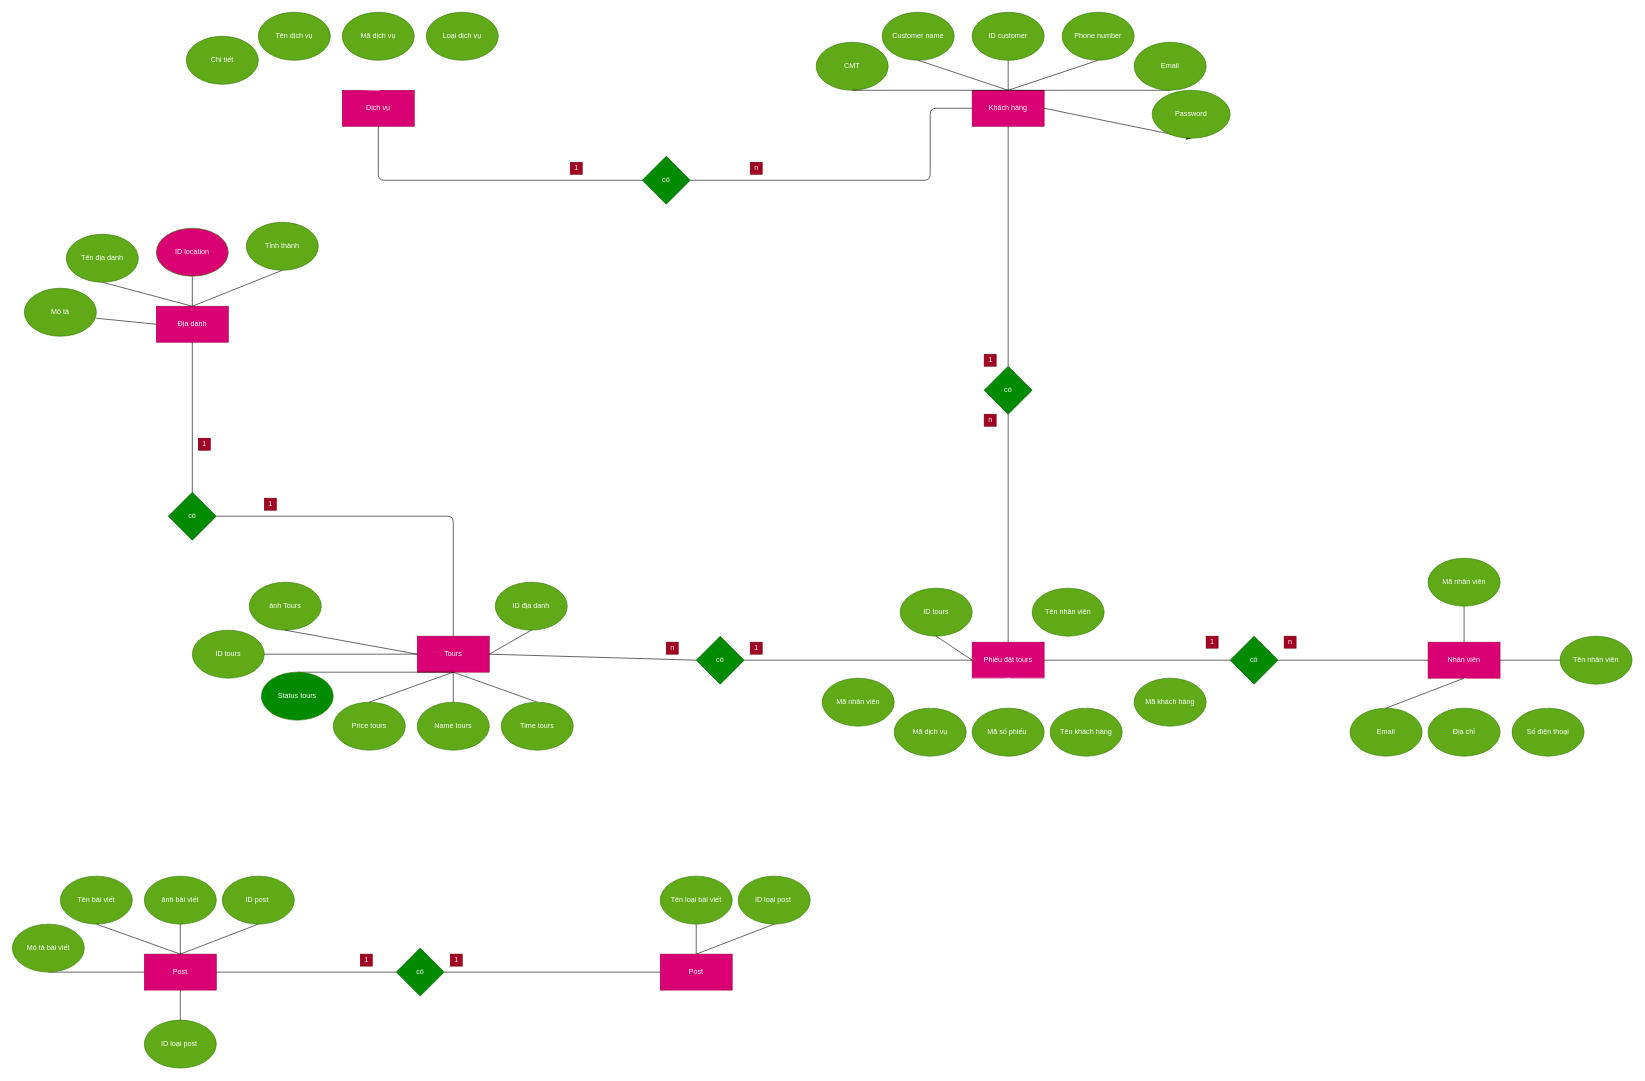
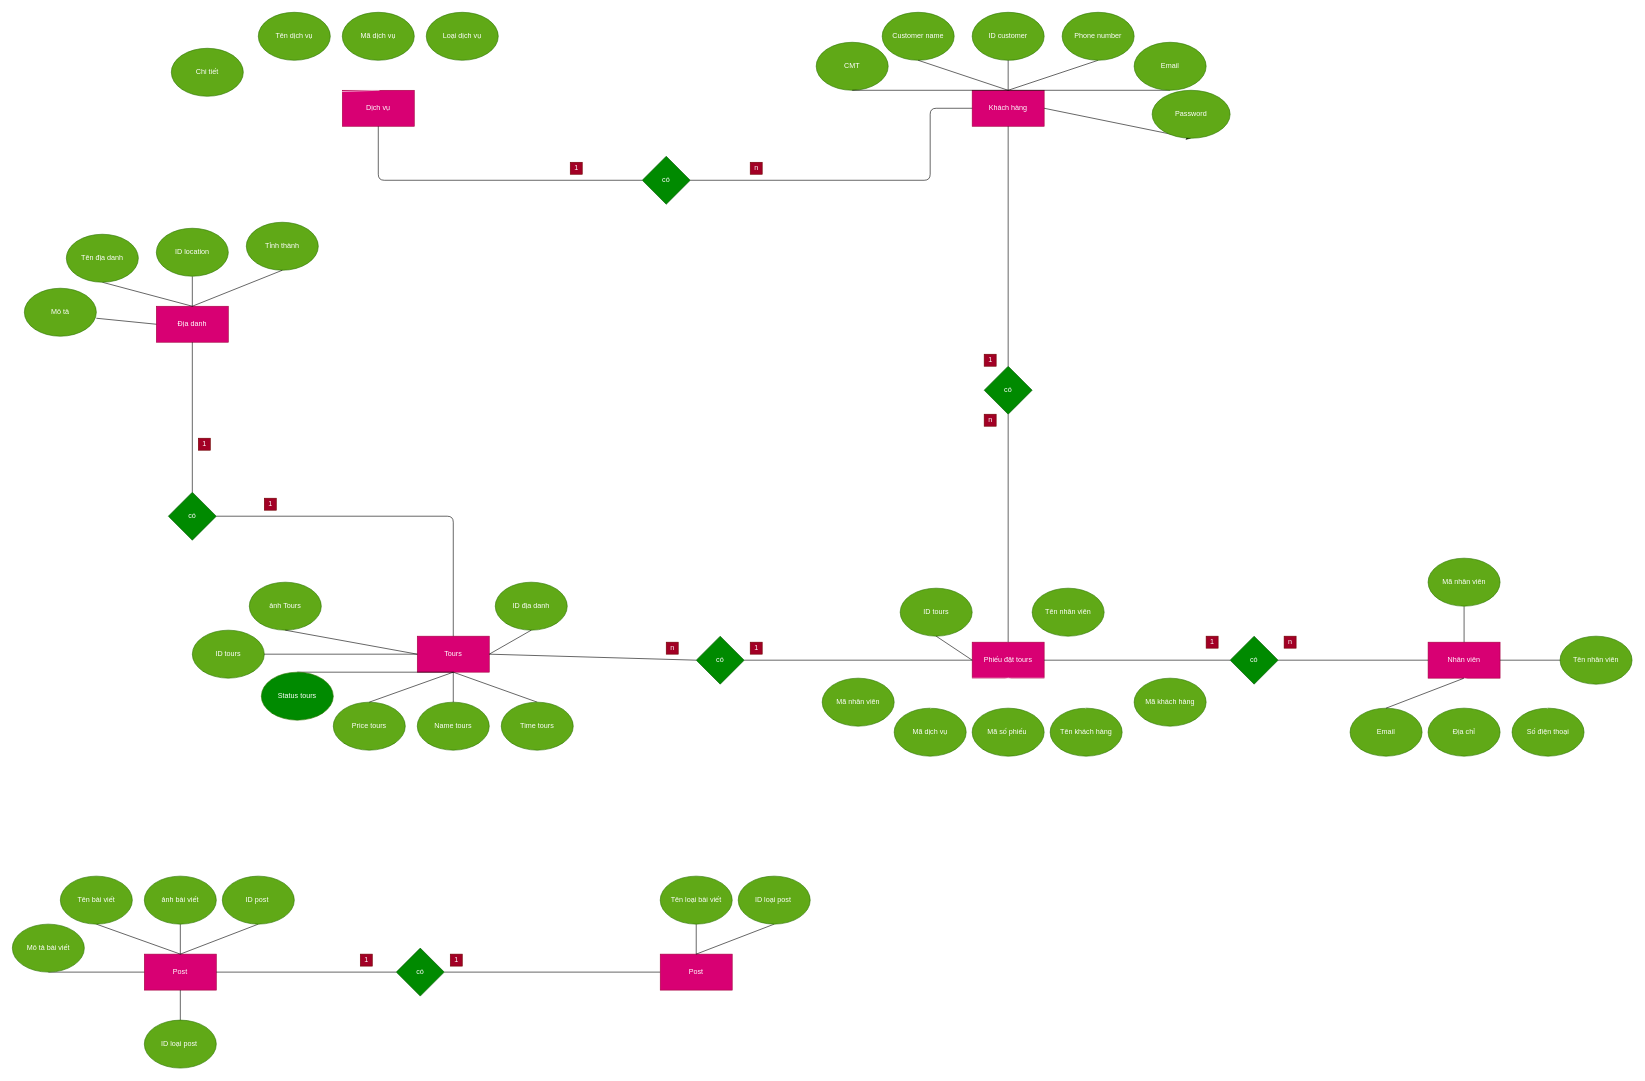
node "Chi tiết": moved (222, 60) -> (207, 72)
node "ID location": fillcolor #d80073 -> #60a917
